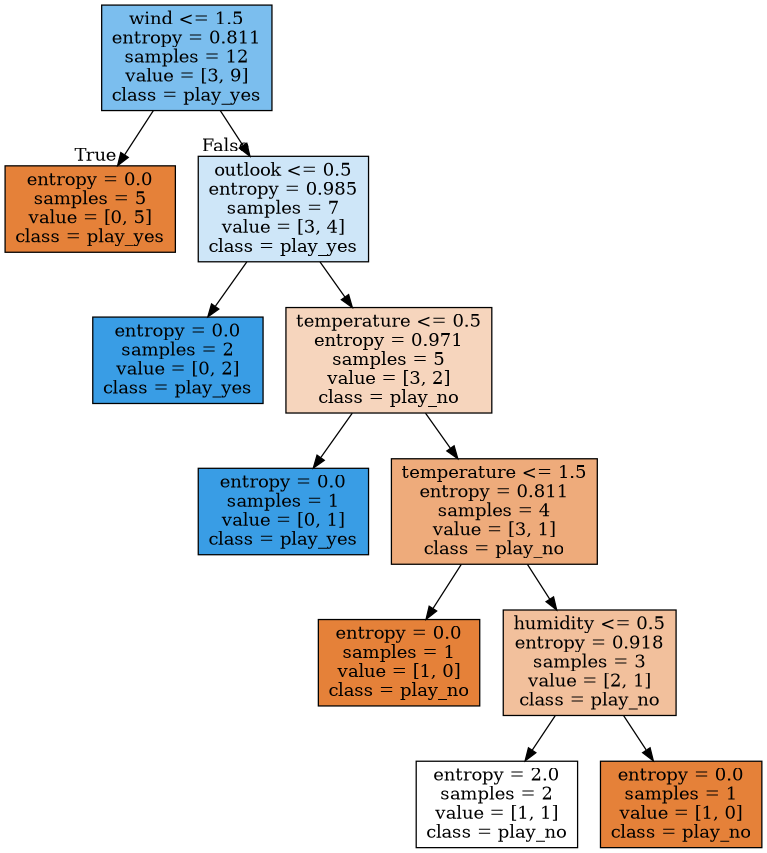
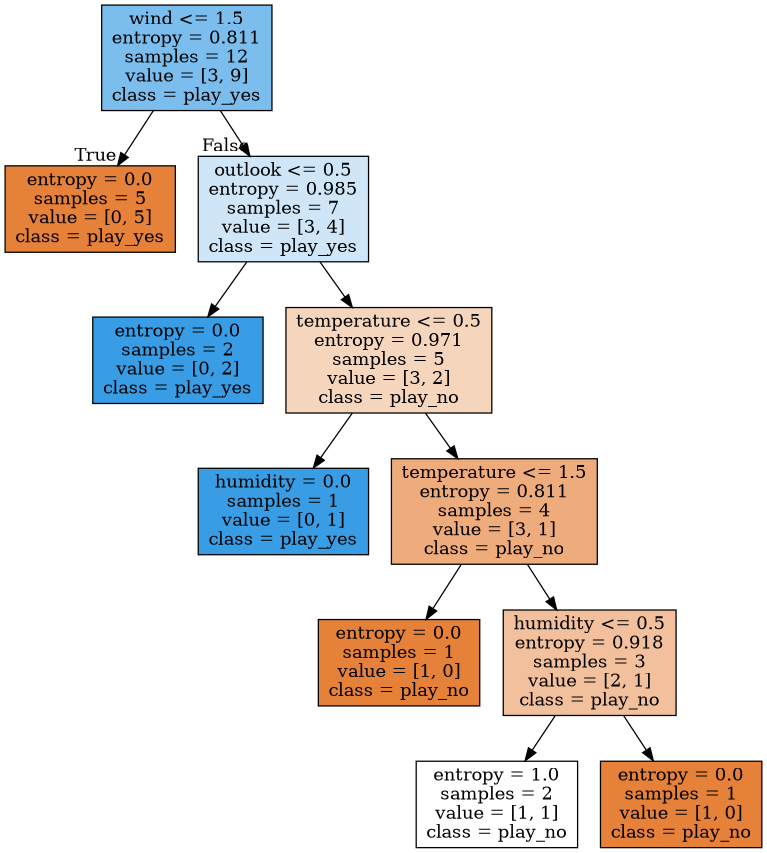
node "entropy = 0.0 samples = 1 value = [0, 1] class = play_yes": label "entropy = 0.0 samples = 1 value = [0, 1] class = play_yes" -> "humidity = 0.0 samples = 1 value = [0, 1] class = play_yes"
node "entropy = 2.0 samples = 2 value = [1, 1] class = play_no": label "entropy = 2.0 samples = 2 value = [1, 1] class = play_no" -> "entropy = 1.0 samples = 2 value = [1, 1] class = play_no"
